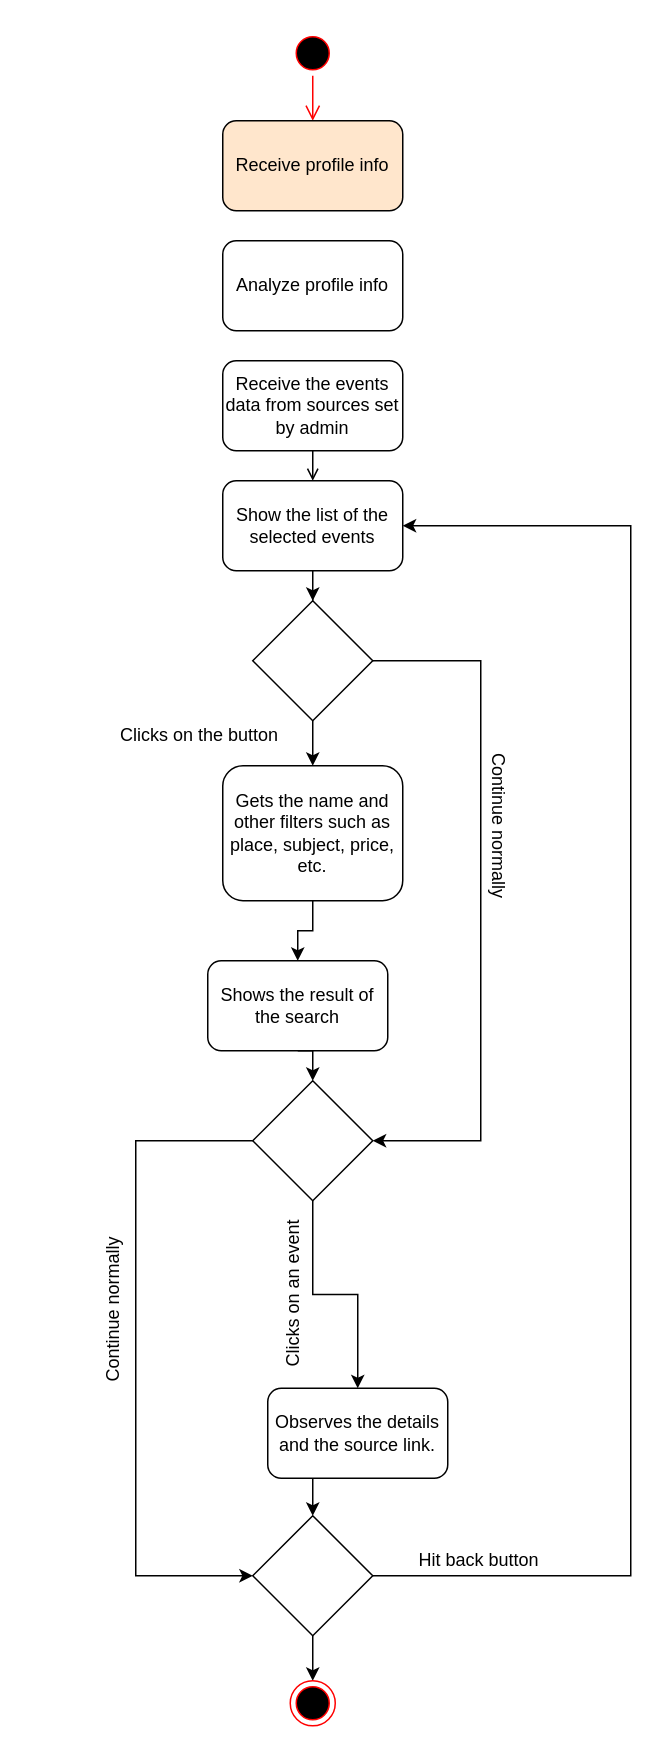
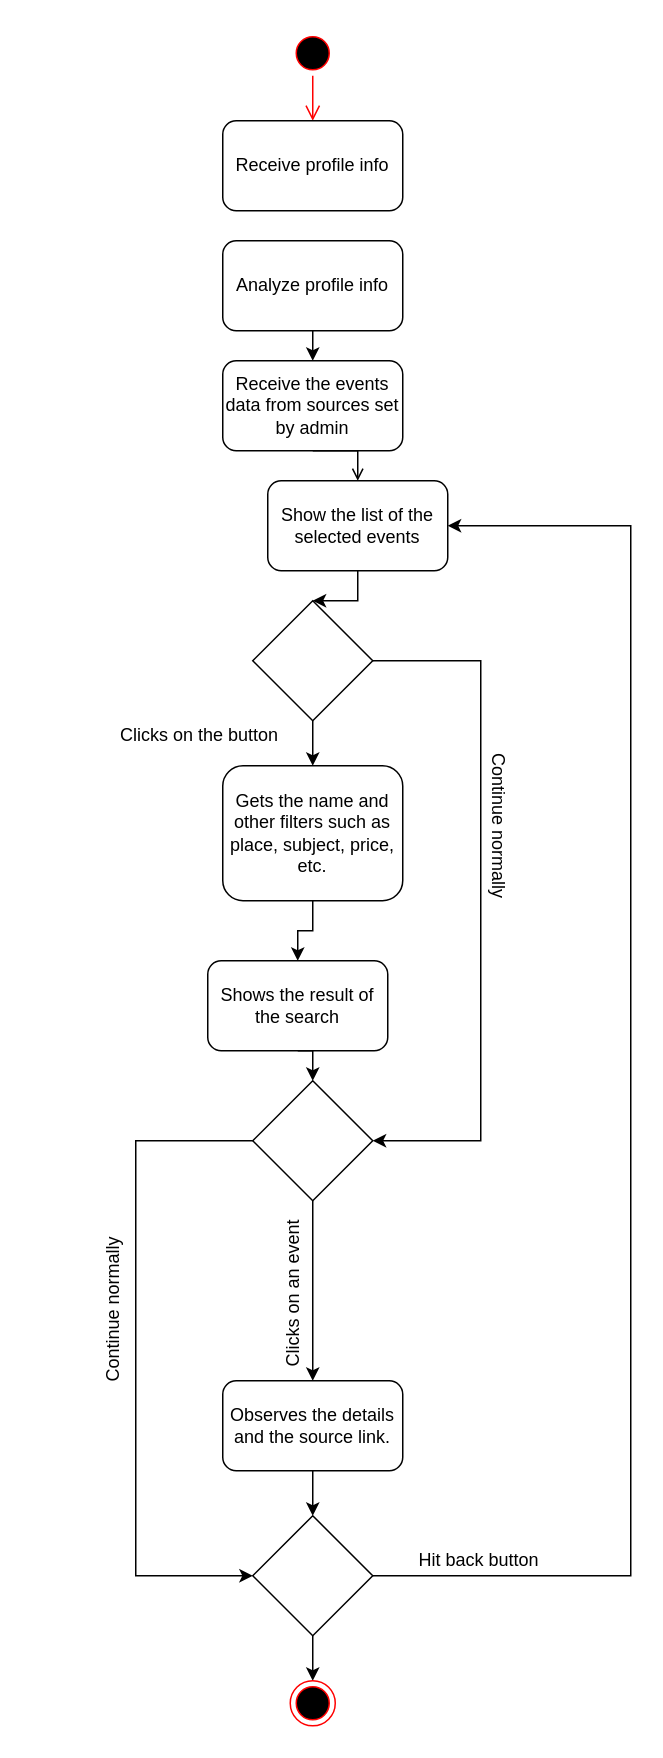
node "Receive profile info": fillcolor #ffe6cc -> #ffffff
edge "Analyze profile info" -> "Receive the events data from sources set by admin": added
node "Show the list of the selected events": moved (313, 526) -> (358, 526)
node "Observes the details and the source link.": moved (358, 1433) -> (313, 1426)
